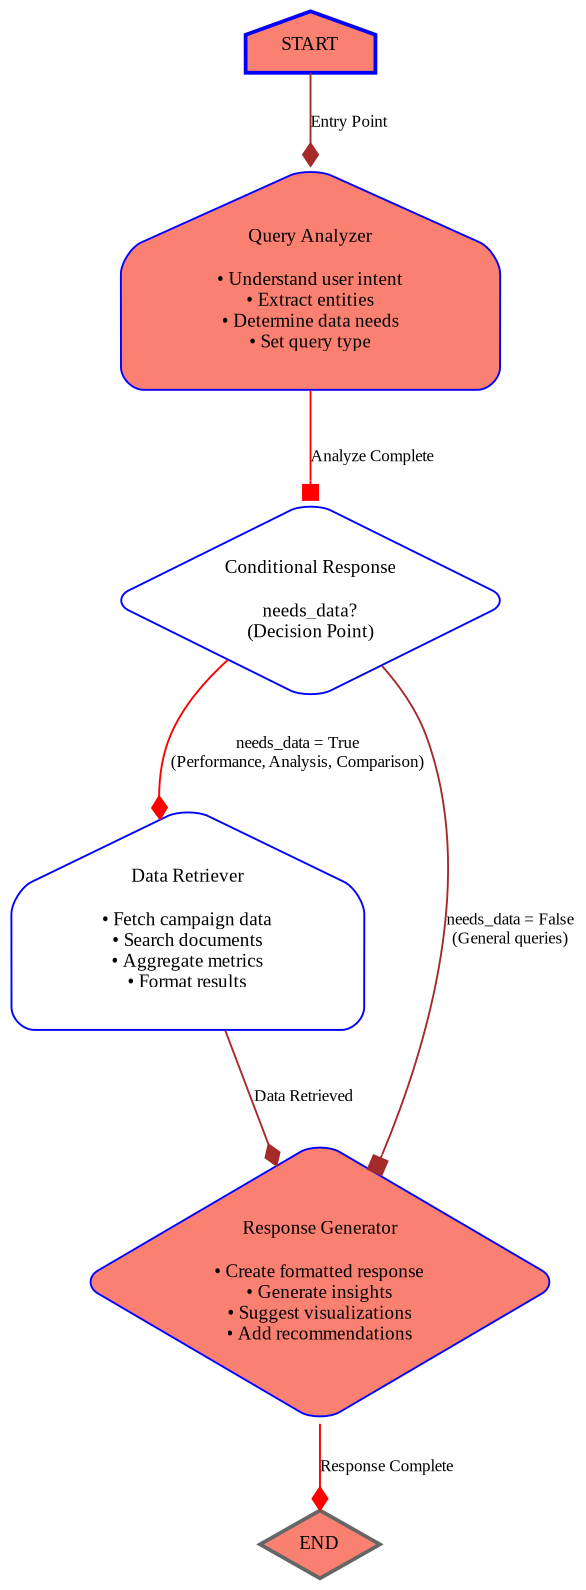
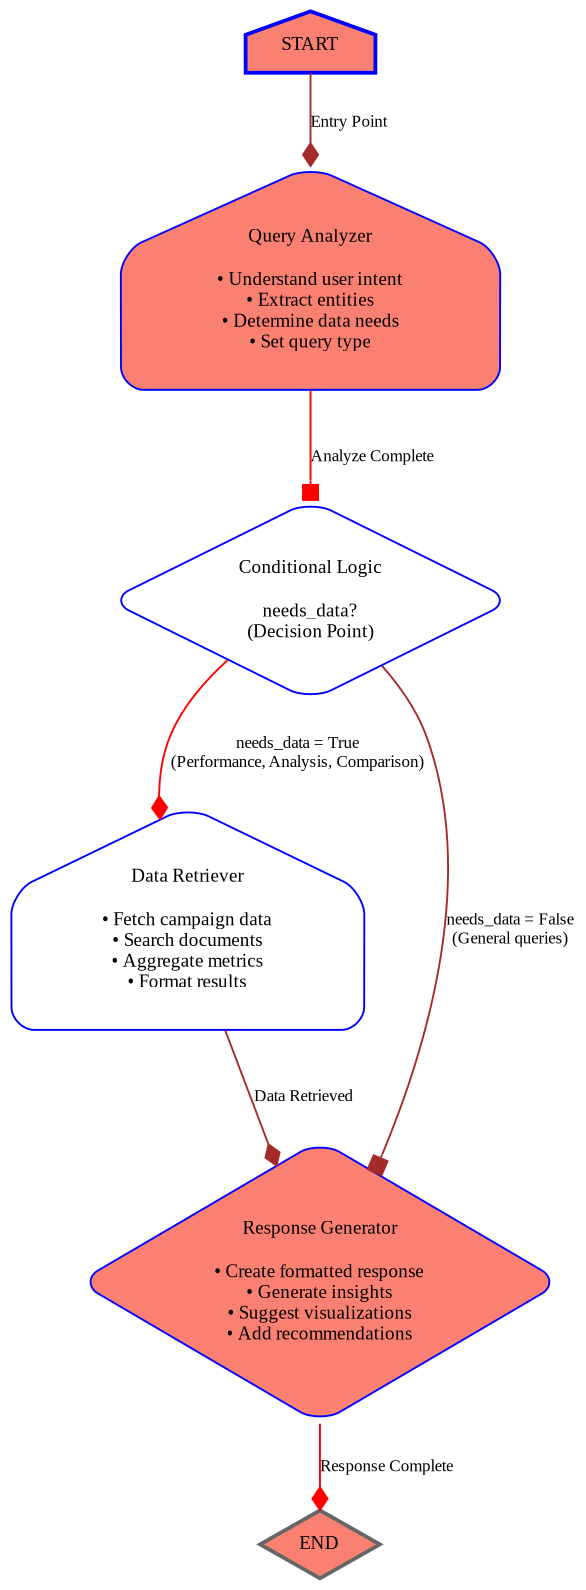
node "Conditional Response needs_data? (Decision Point)": label "Conditional Response needs_data? (Decision Point)" -> "Conditional Logic needs_data? (Decision Point)"
